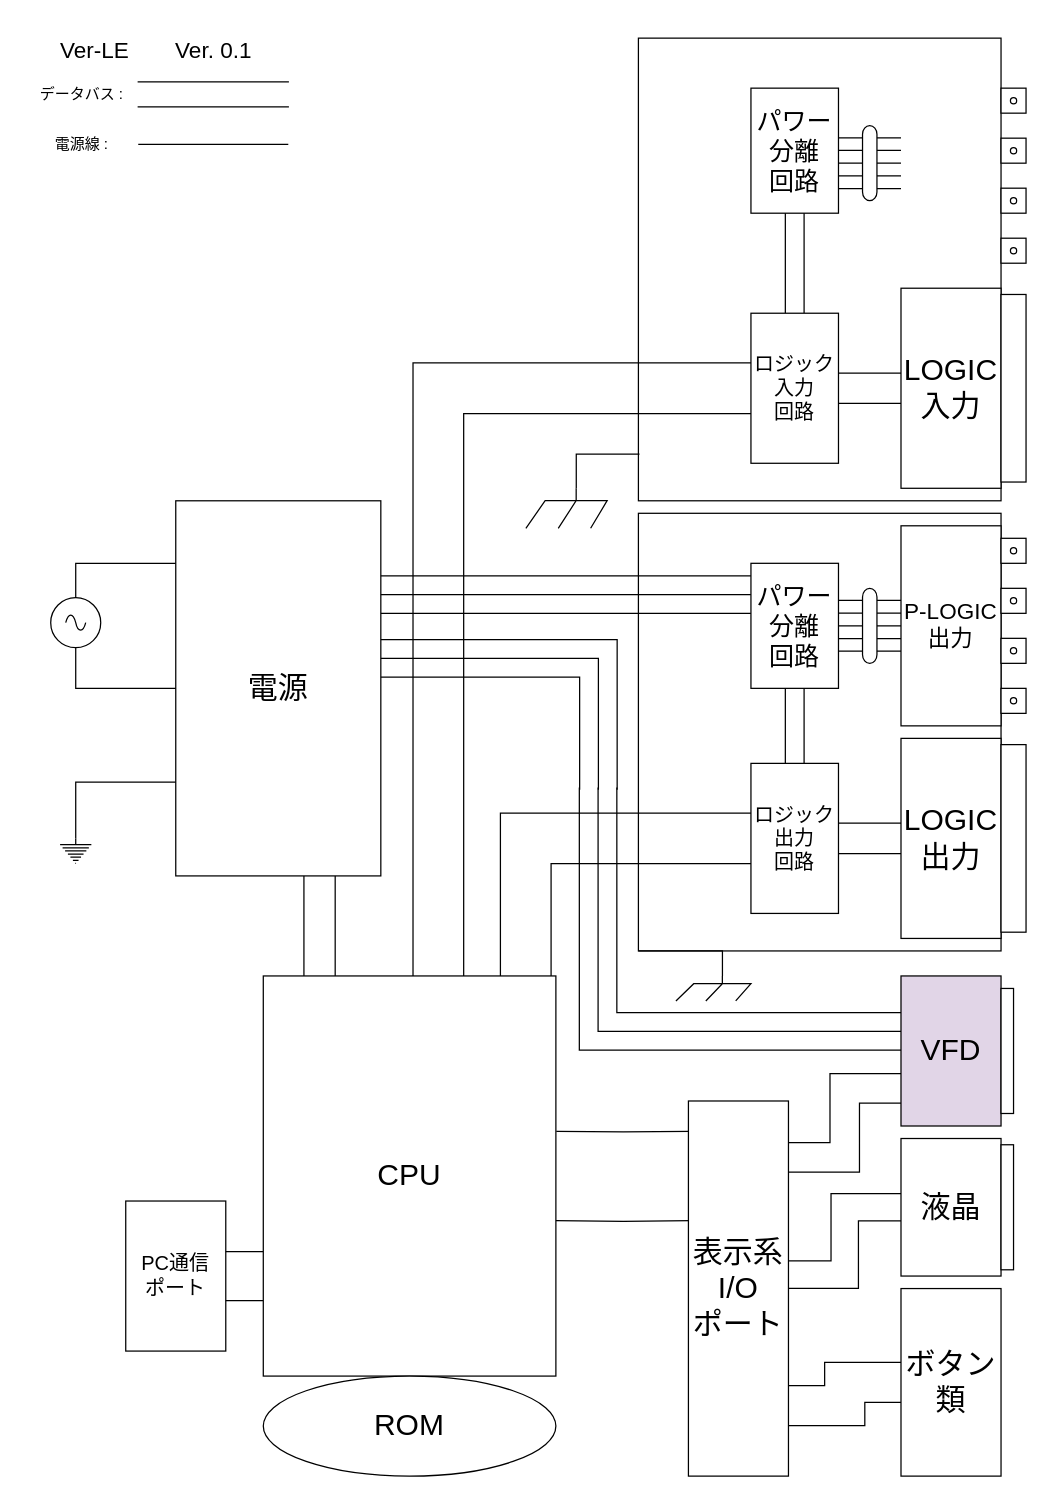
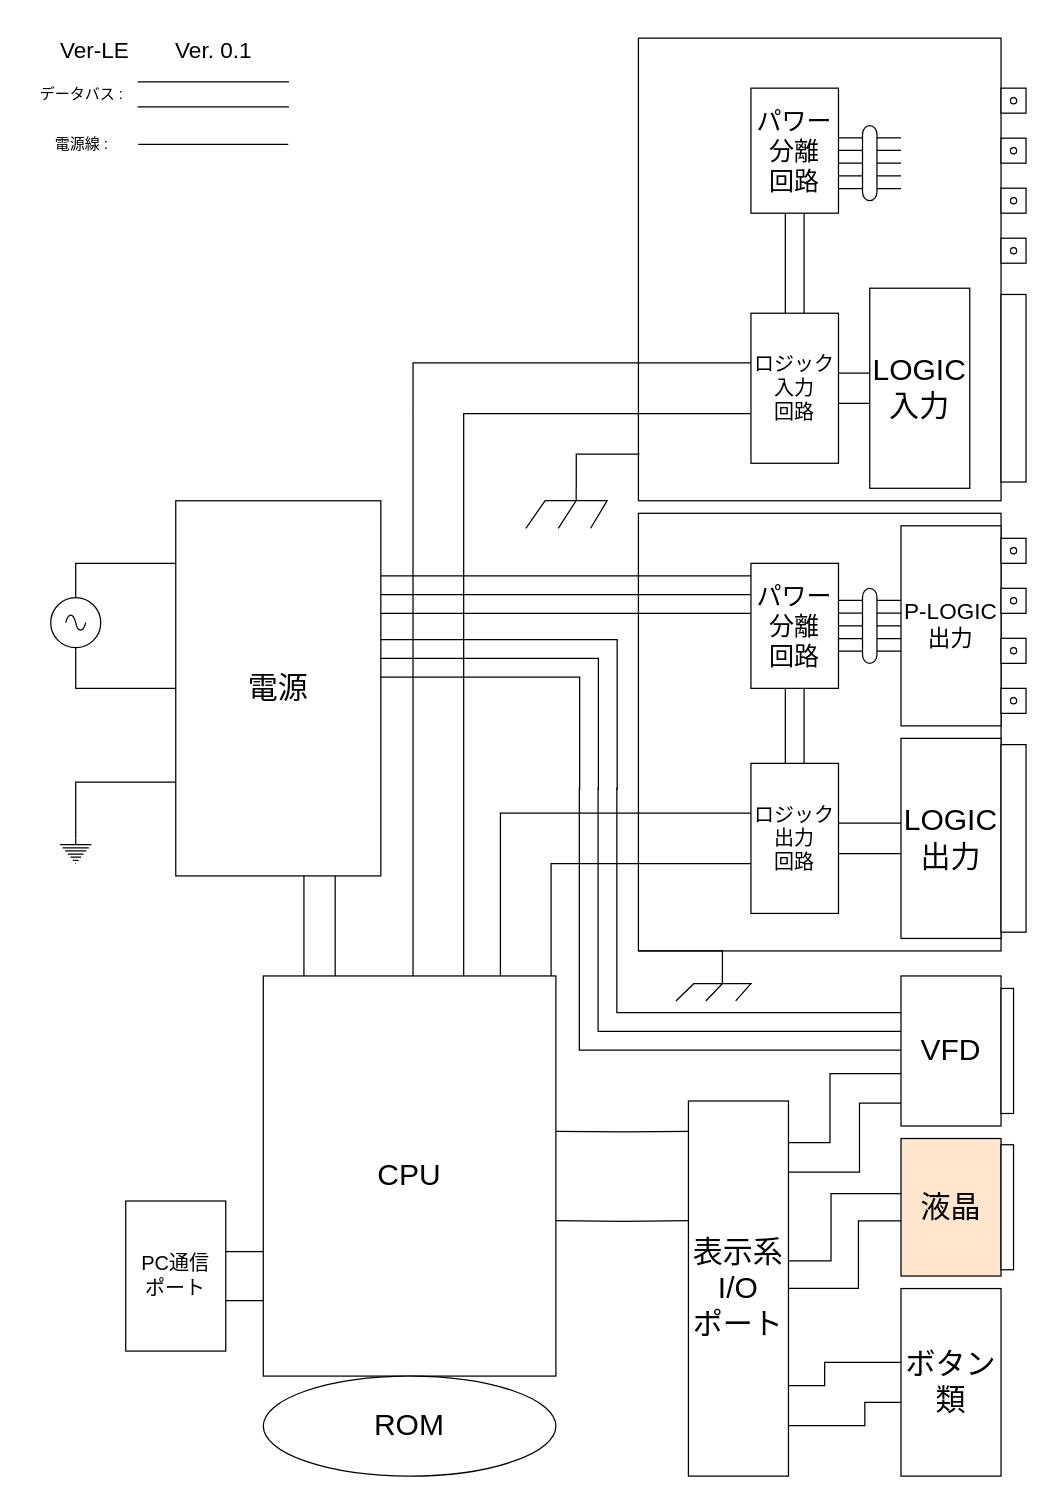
node "LOGIC 入力": moved (951, 388) -> (919, 388)
node "VFD": fillcolor #e1d5e7 -> #ffffff
node "液晶": fillcolor #ffffff -> #ffe6cc
